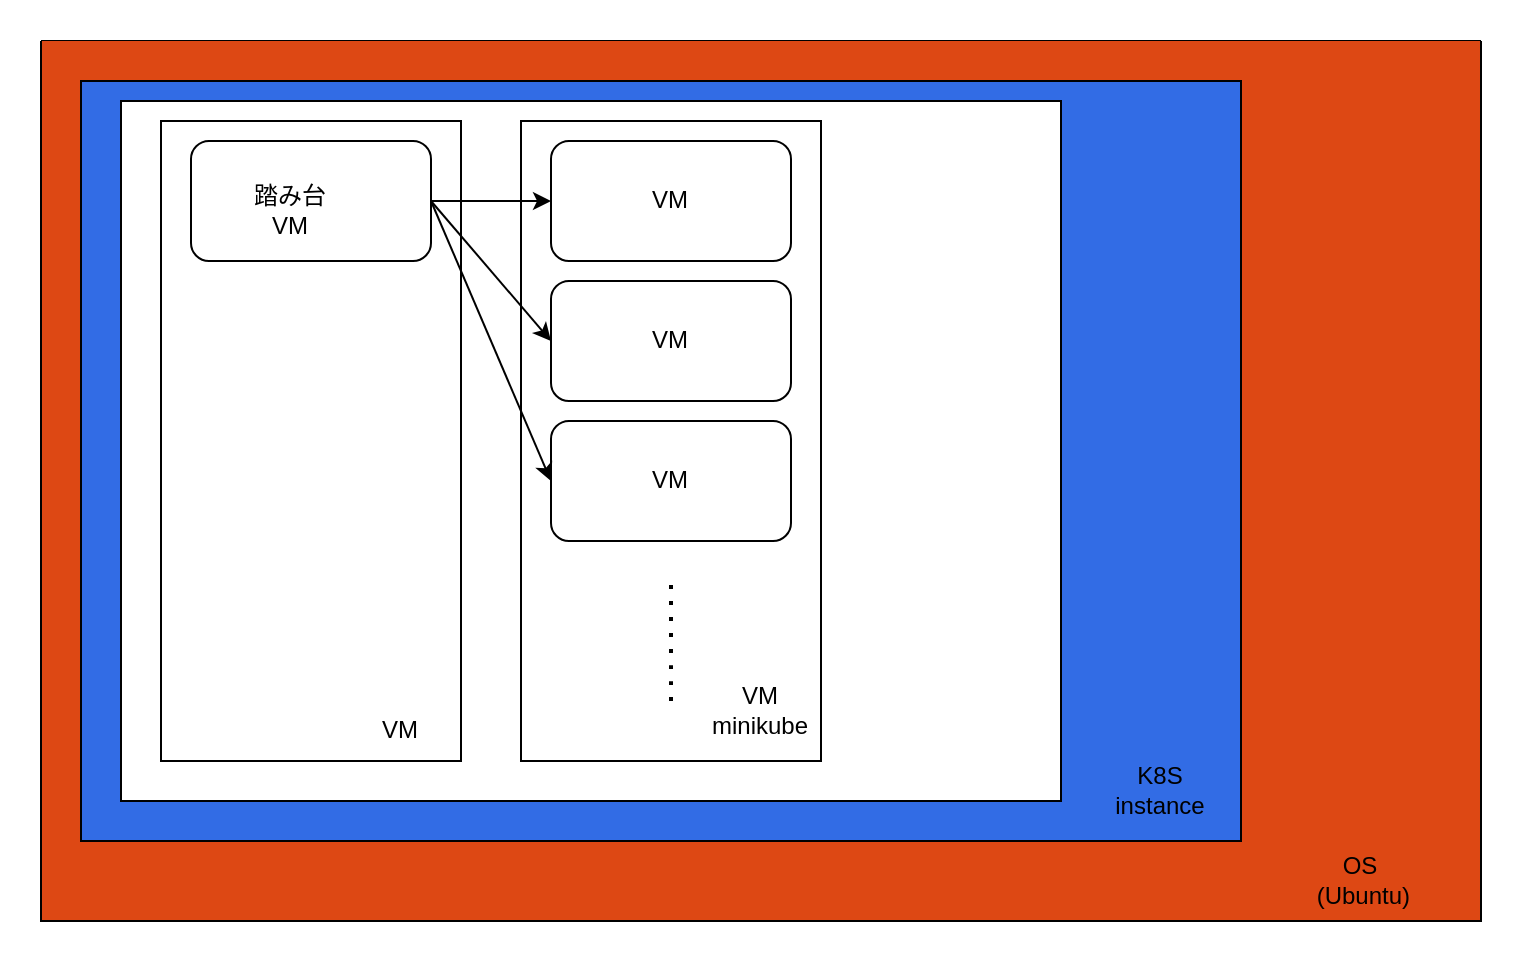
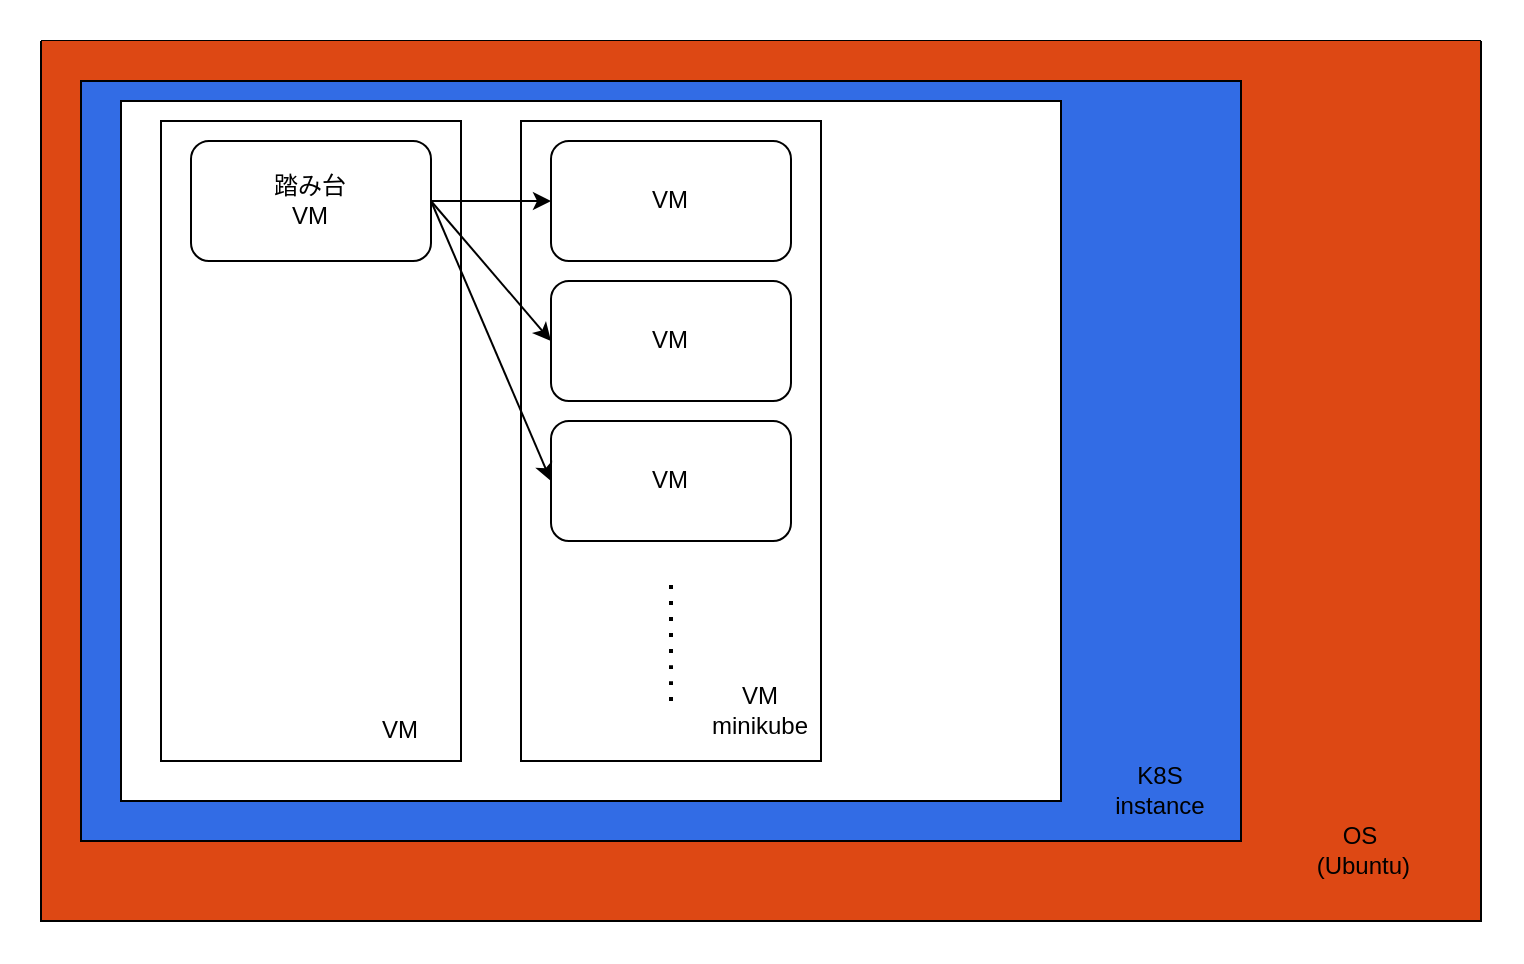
node "踏み台 VM": moved (291, 211) -> (311, 201)
node "OS (Ubuntu)": moved (1361, 881) -> (1361, 851)
